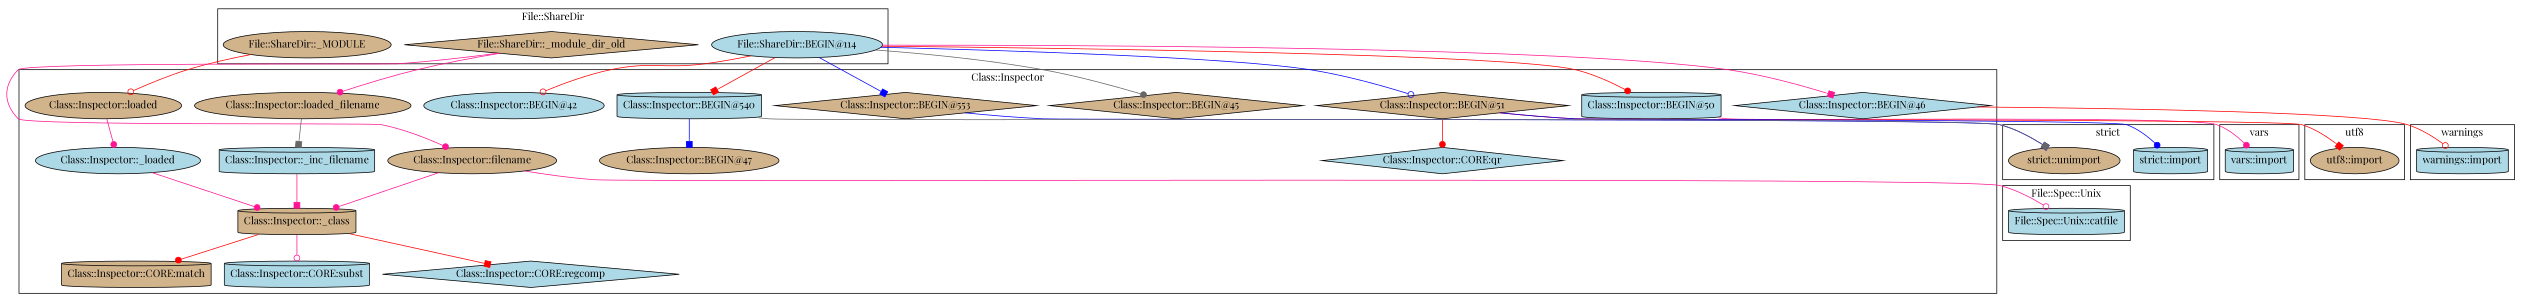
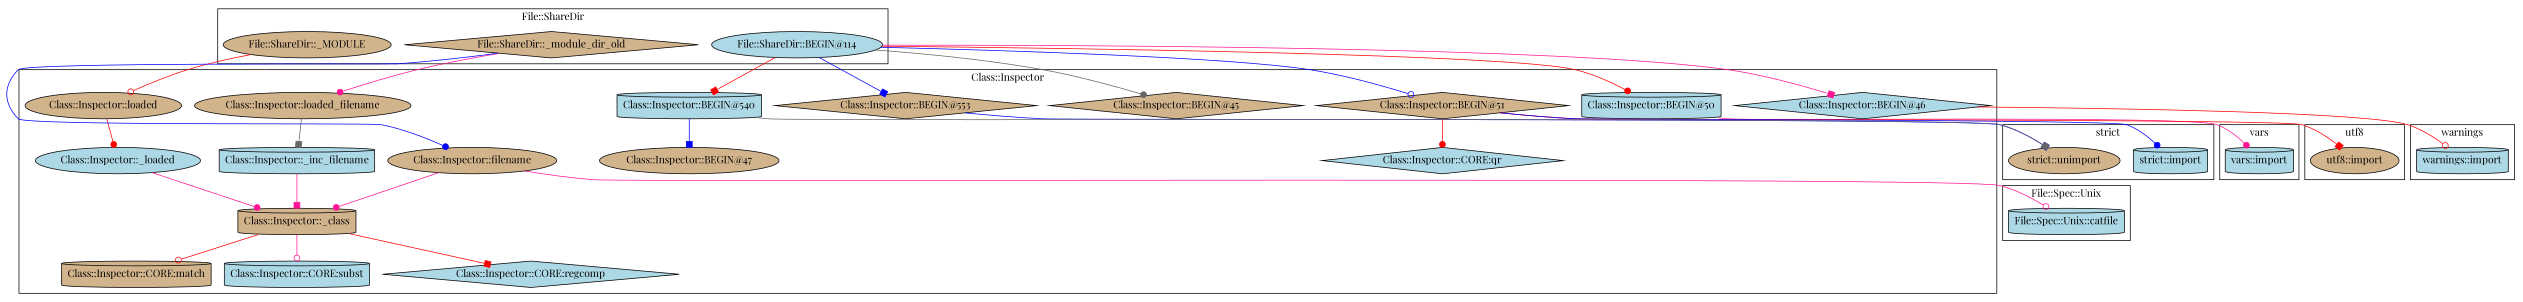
edge "File::ShareDir::_module_dir_old" -> "Class::Inspector::filename": color deeppink -> blue
node "Class::Inspector::BEGIN@42": removed
edge "Class::Inspector::loaded" -> "Class::Inspector::_loaded": color deeppink -> red
edge "Class::Inspector::_class" -> "Class::Inspector::CORE:match": arrowhead dot -> odot
